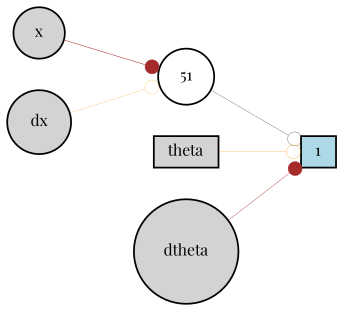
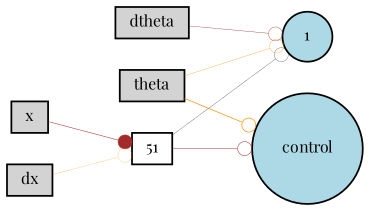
node "x": shape circle -> box
node "51": shape circle -> box
node "dx": shape circle -> box
node "control": added
node "1": shape box -> circle
edge "dtheta" -> "1": arrowhead dot -> odot
node "dtheta": shape circle -> box
